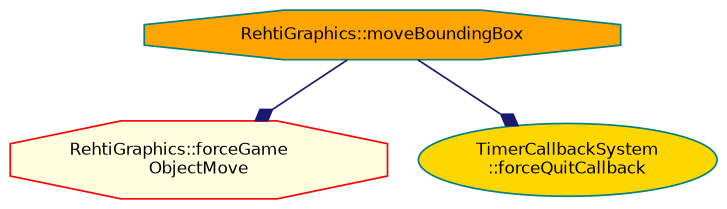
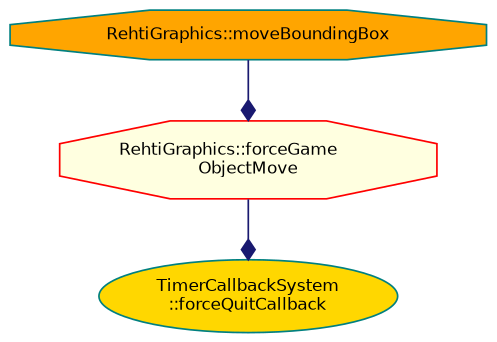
edge "RehtiGraphics::moveBoundingBox" -> "TimerCallbackSystem ::forceQuitCallback": now "RehtiGraphics::forceGame ObjectMove" -> "TimerCallbackSystem ::forceQuitCallback"
